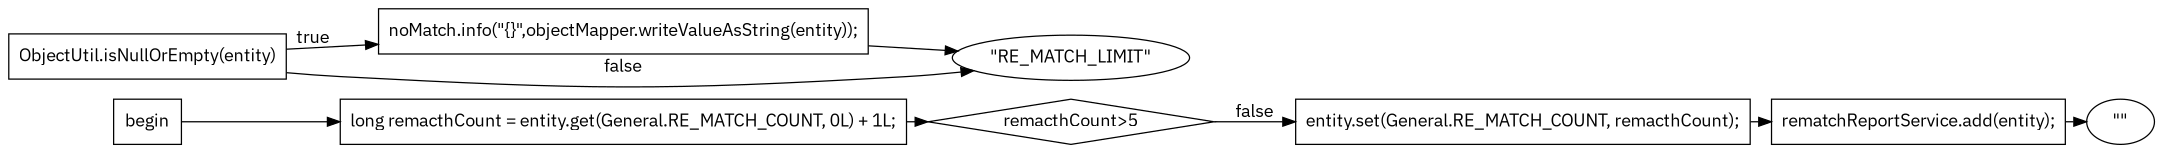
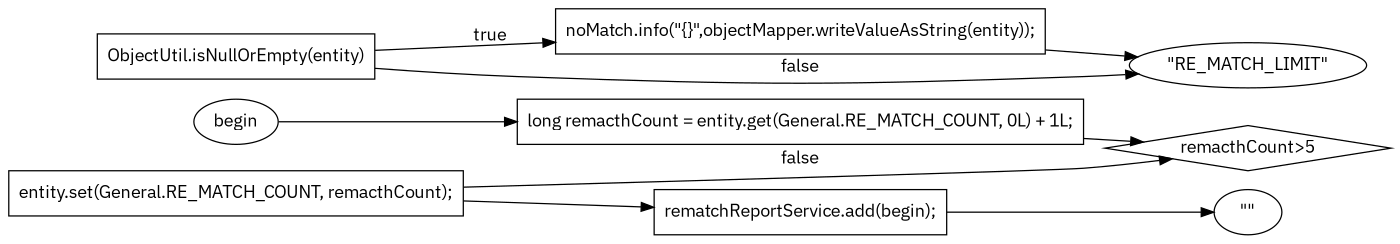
node "begin": shape box -> ellipse
edge "remacthCount>5" -> "entity.set(General.RE_MATCH_COUNT, remacthCount);": reversed
node "rematchReportService.add(entity);": label "rematchReportService.add(entity);" -> "rematchReportService.add(begin);"
